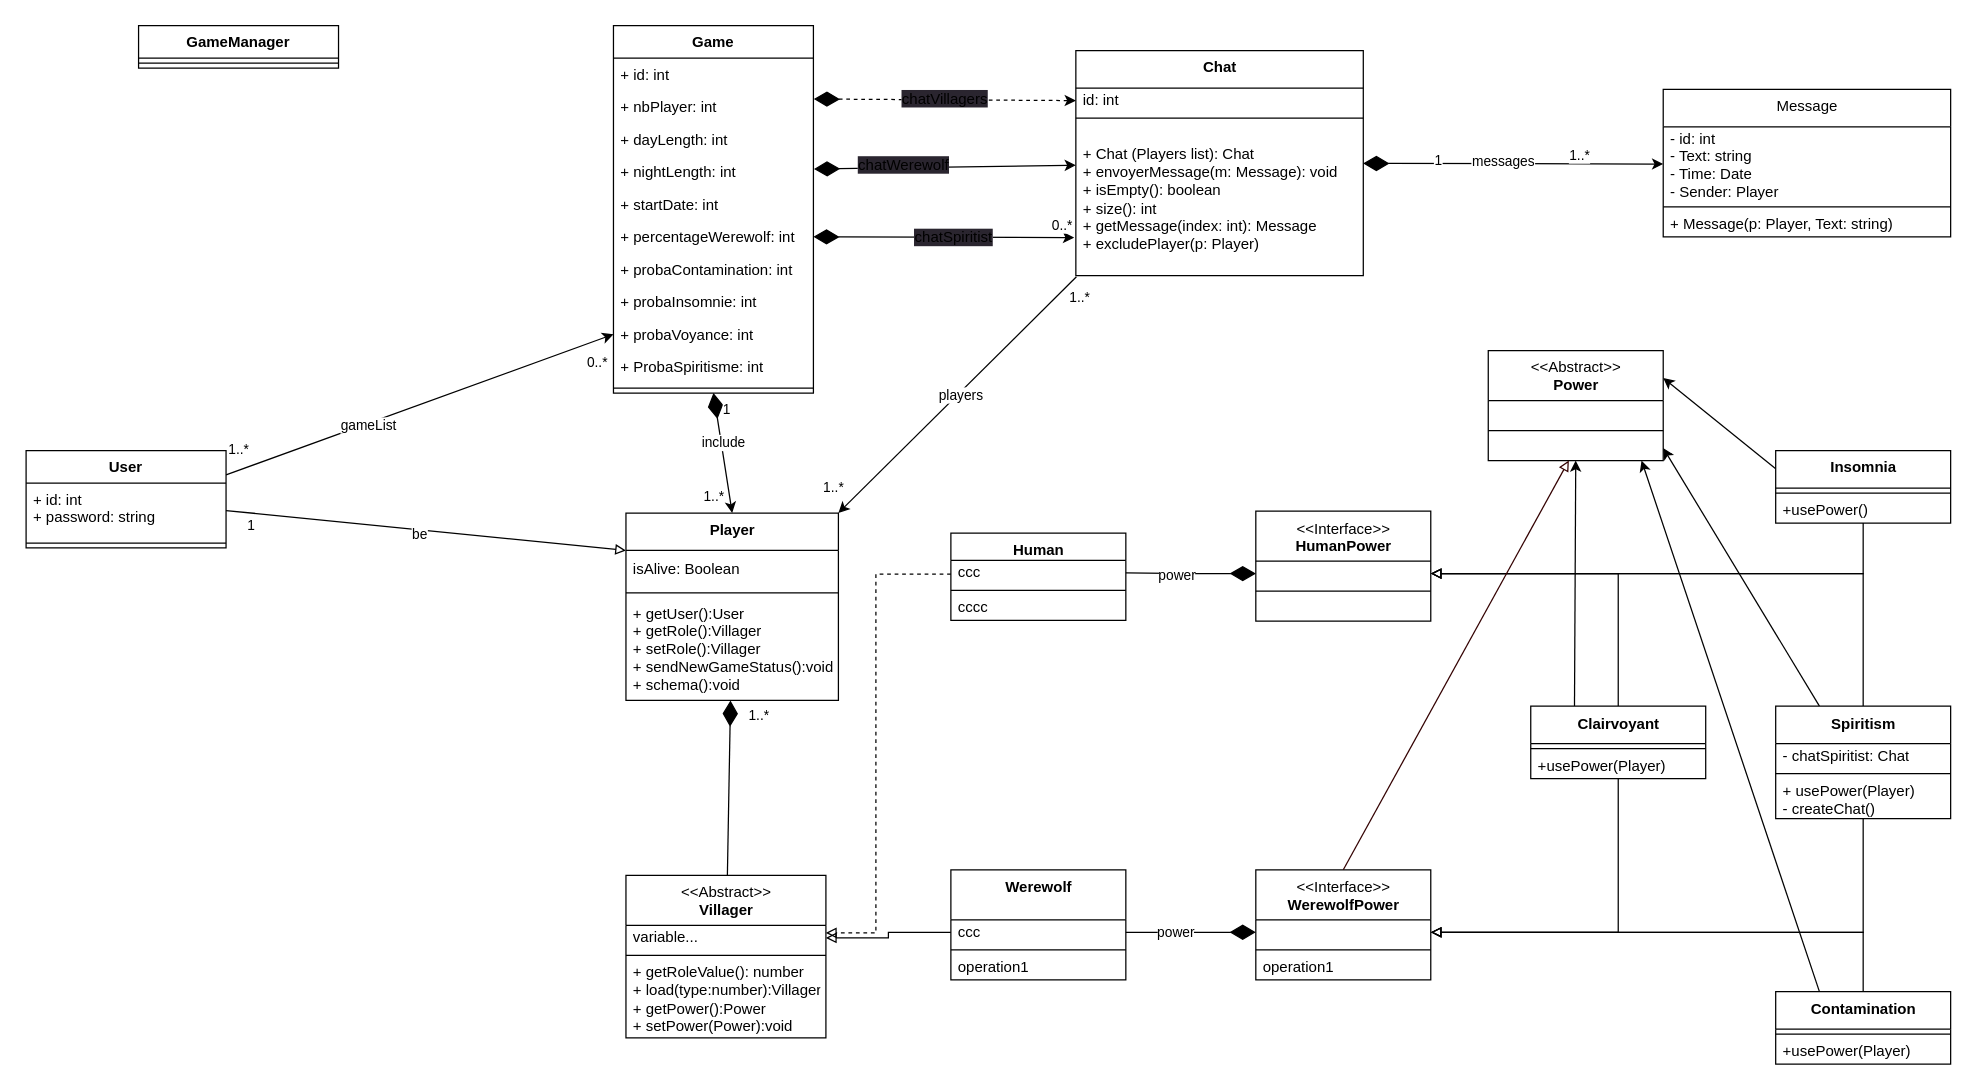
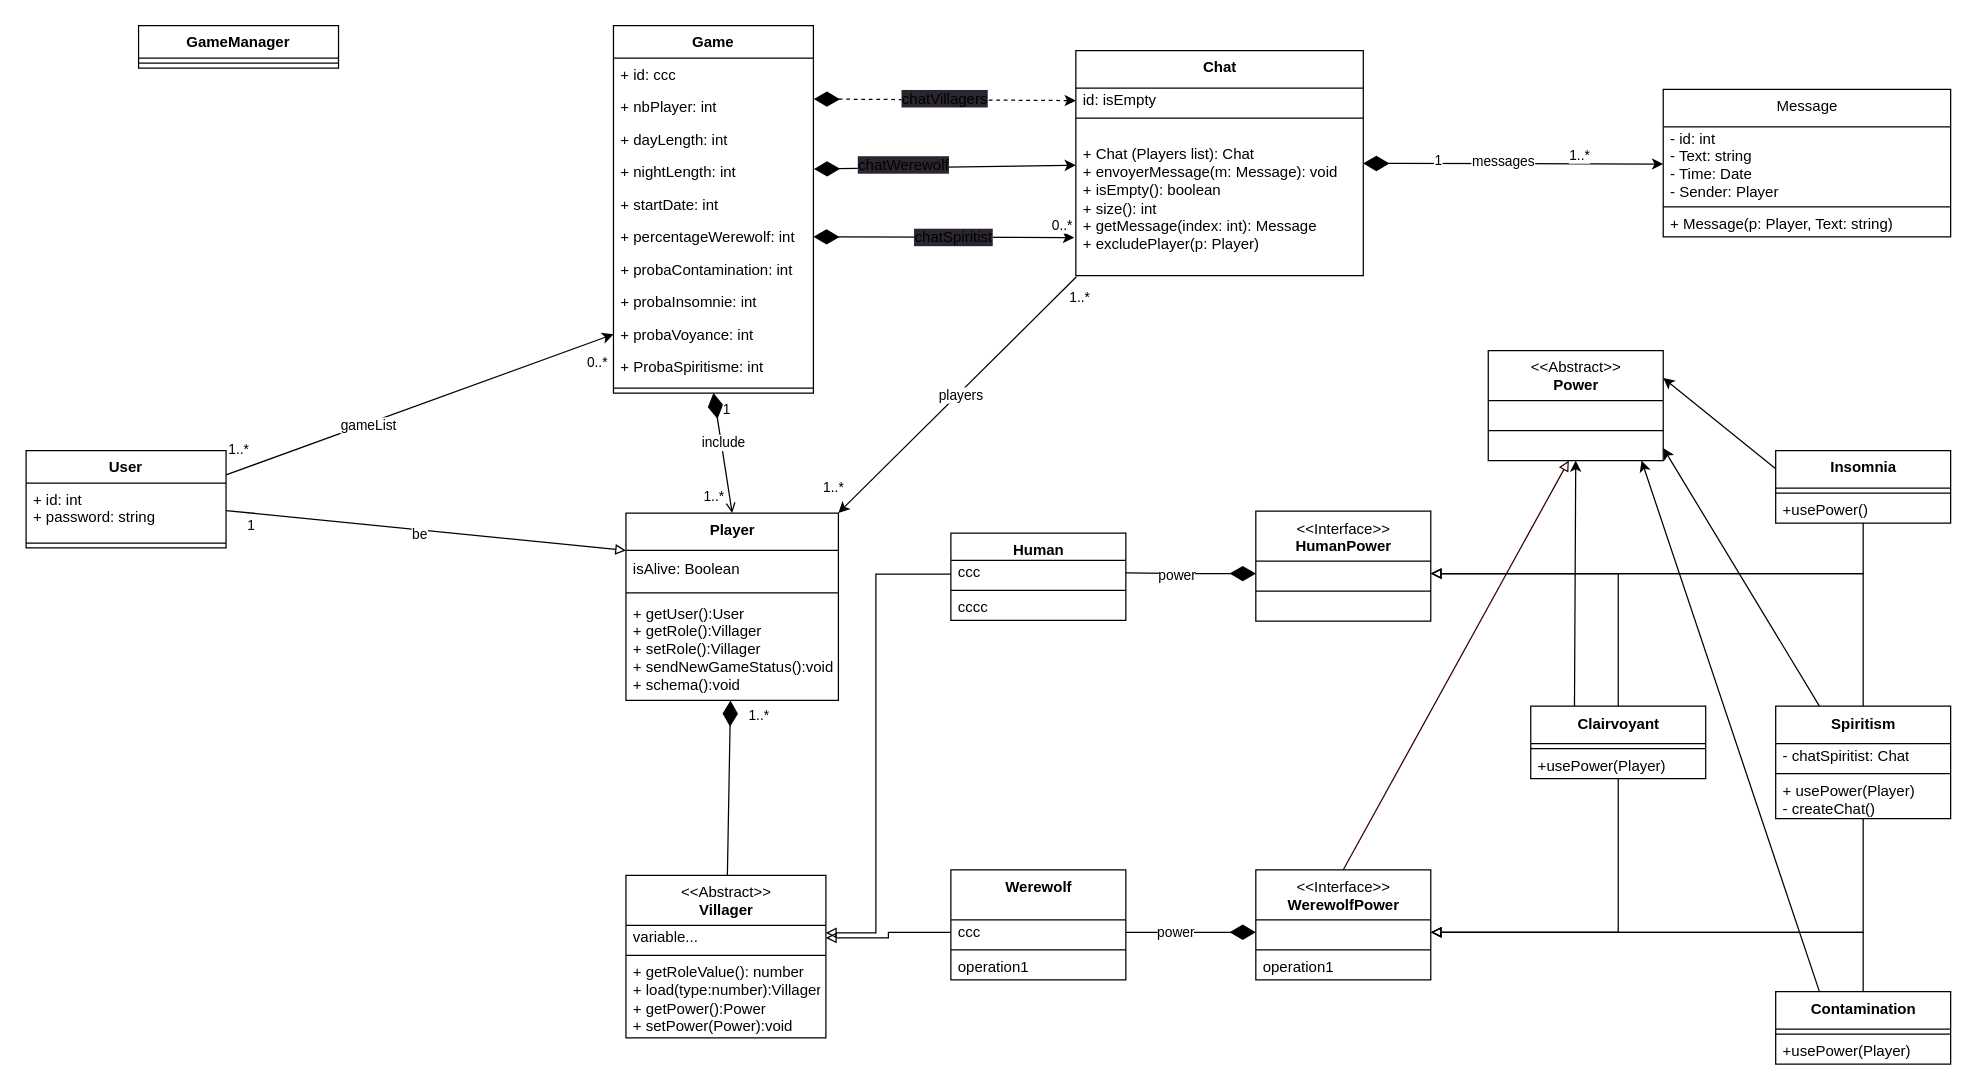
node "+ id: int": label "+ id: int" -> "+ id: ccc"
node "id: int": label "id: int" -> "id: isEmpty"
edge "Game" -- "Player": arrowhead classic -> open
edge "Human" -> "variable...": style dashed -> solid
